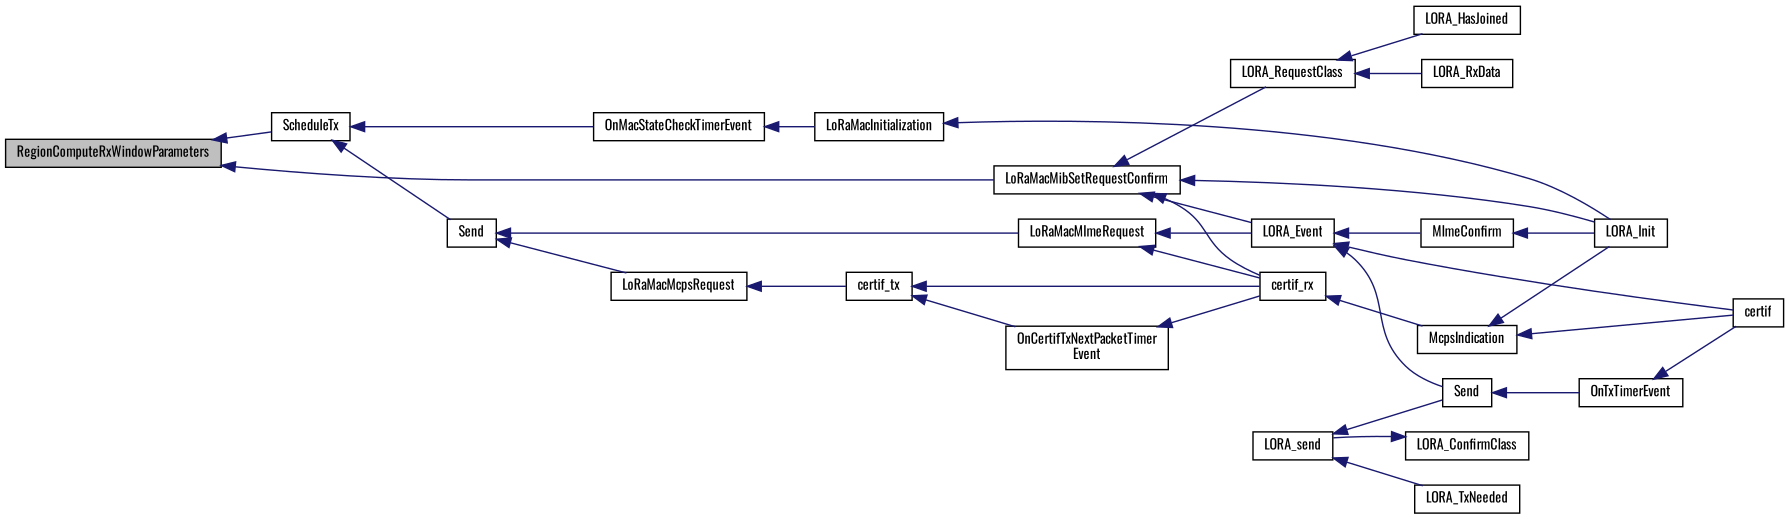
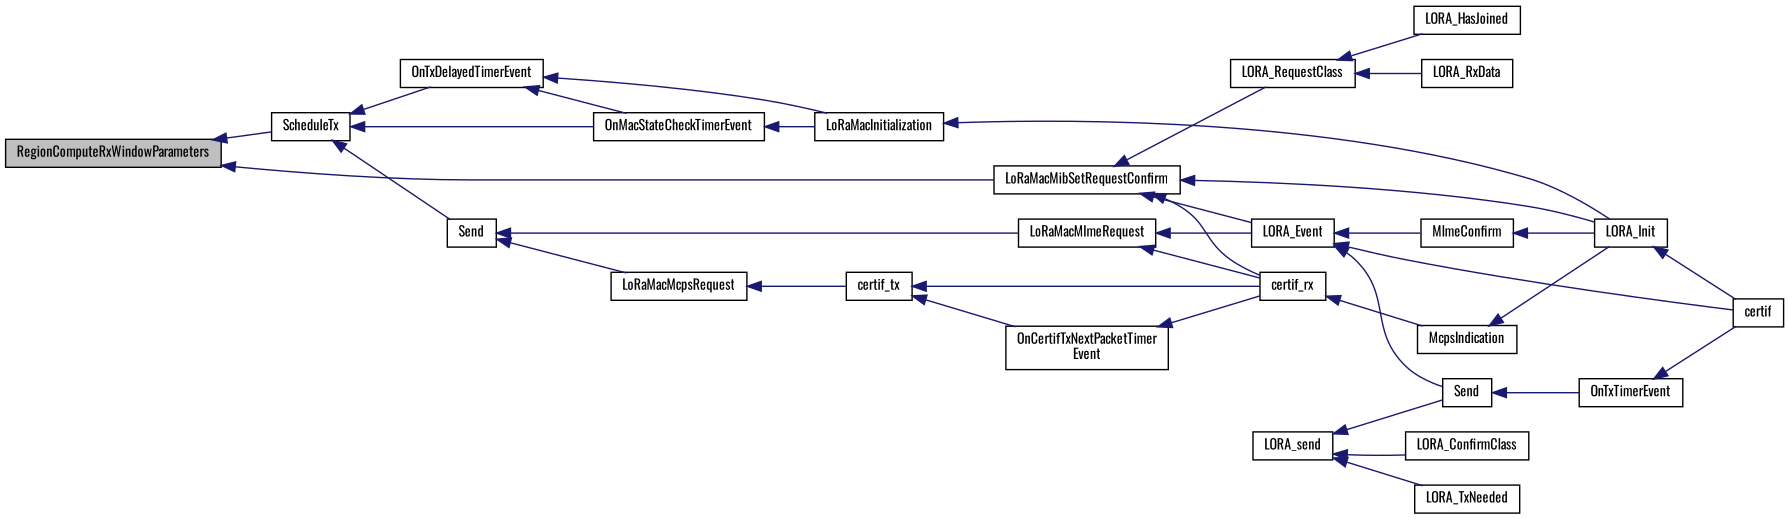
node "OnTxDelayedTimerEvent": added
edge "certif" -> "McpsIndication": now "certif" -> "LORA_Init"
edge "LORA_send" -> "LORA_ConfirmClass": reversed
